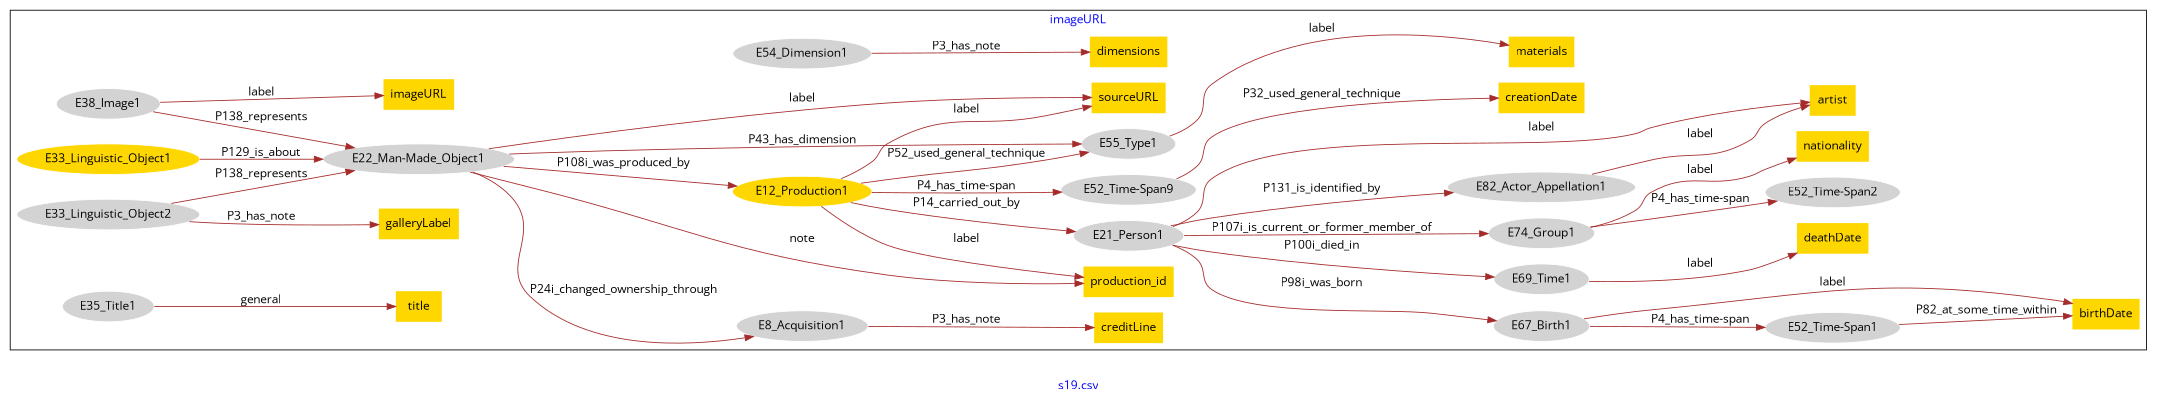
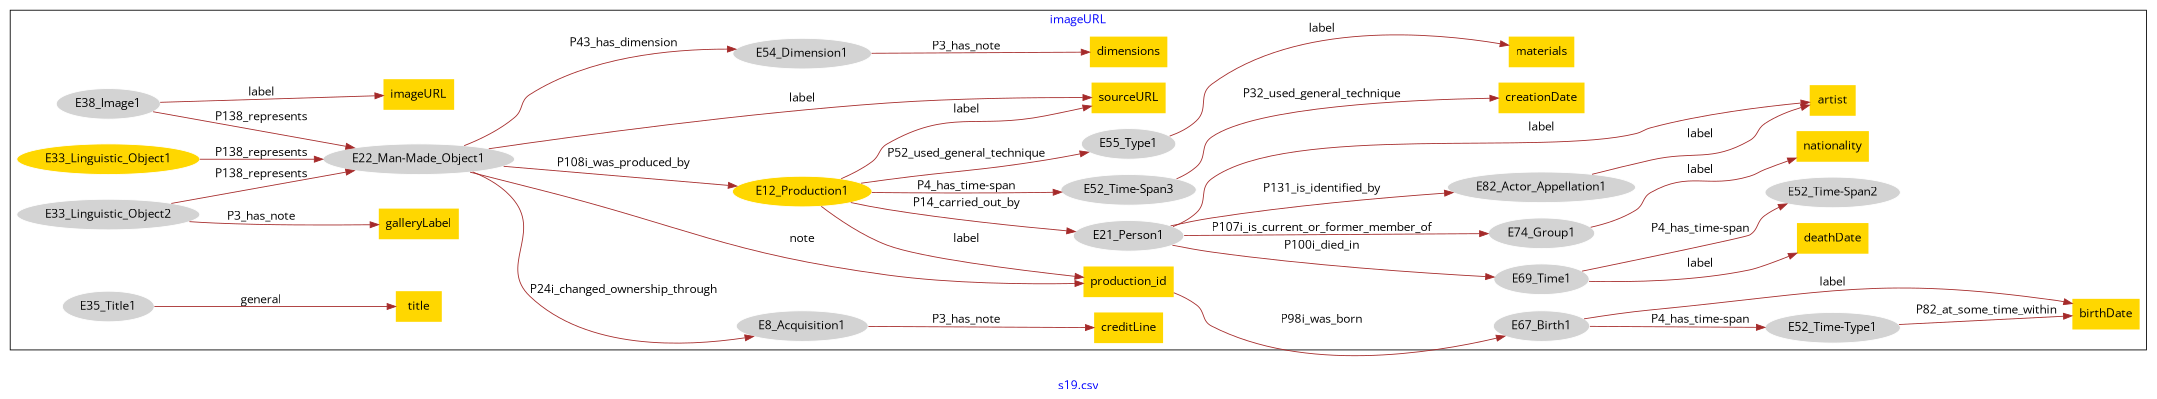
edge "E22_Man-Made_Object1" -> "E55_Type1": now "E22_Man-Made_Object1" -> "E54_Dimension1"
edge "E33_Linguistic_Object1" -> "E22_Man-Made_Object1": label "P129_is_about" -> "P138_represents"
node "E52_Time-Span9": label "E52_Time-Span9" -> "E52_Time-Span3"
edge "E74_Group1" -> "E52_Time-Span2": now "E69_Time1" -> "E52_Time-Span2"
edge "E21_Person1" -> "E67_Birth1": now "production_id" -> "E67_Birth1"
node "E52_Time-Span1": label "E52_Time-Span1" -> "E52_Time-Type1"
